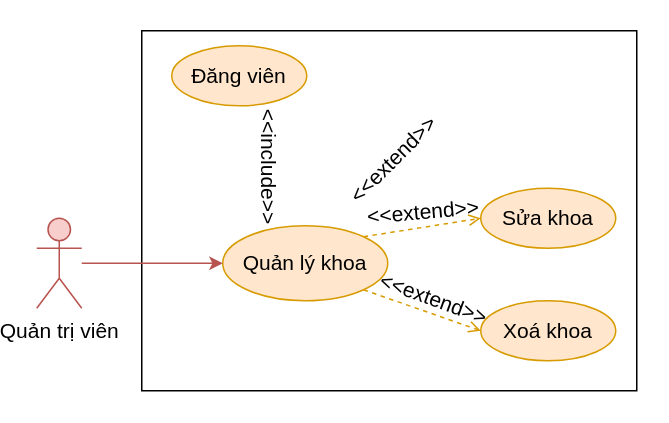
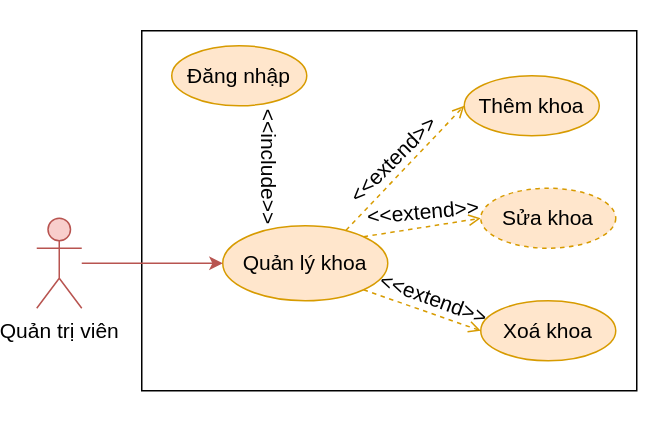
node "Đăng viên": label "Đăng viên" -> "Đăng nhập"
node "Thêm khoa": added
edge "Quản lý khoa" -> "Thêm khoa": added
node "Sửa khoa": style solid -> dashed
